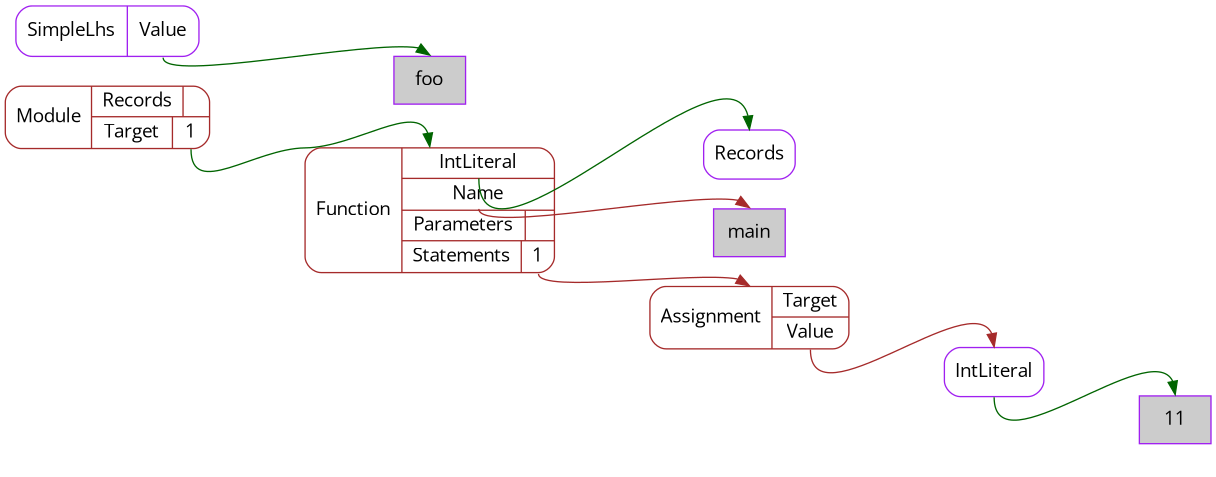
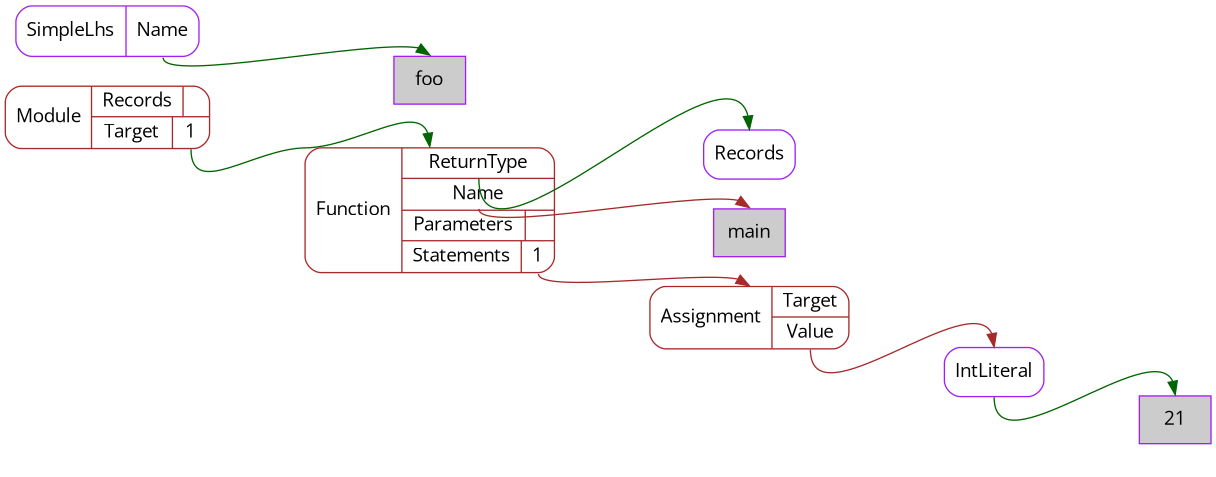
node "SimpleLhs": text "Value" -> "Name"
node "Function": text "IntLiteral" -> "ReturnType"
node "11": label "11" -> "21"
